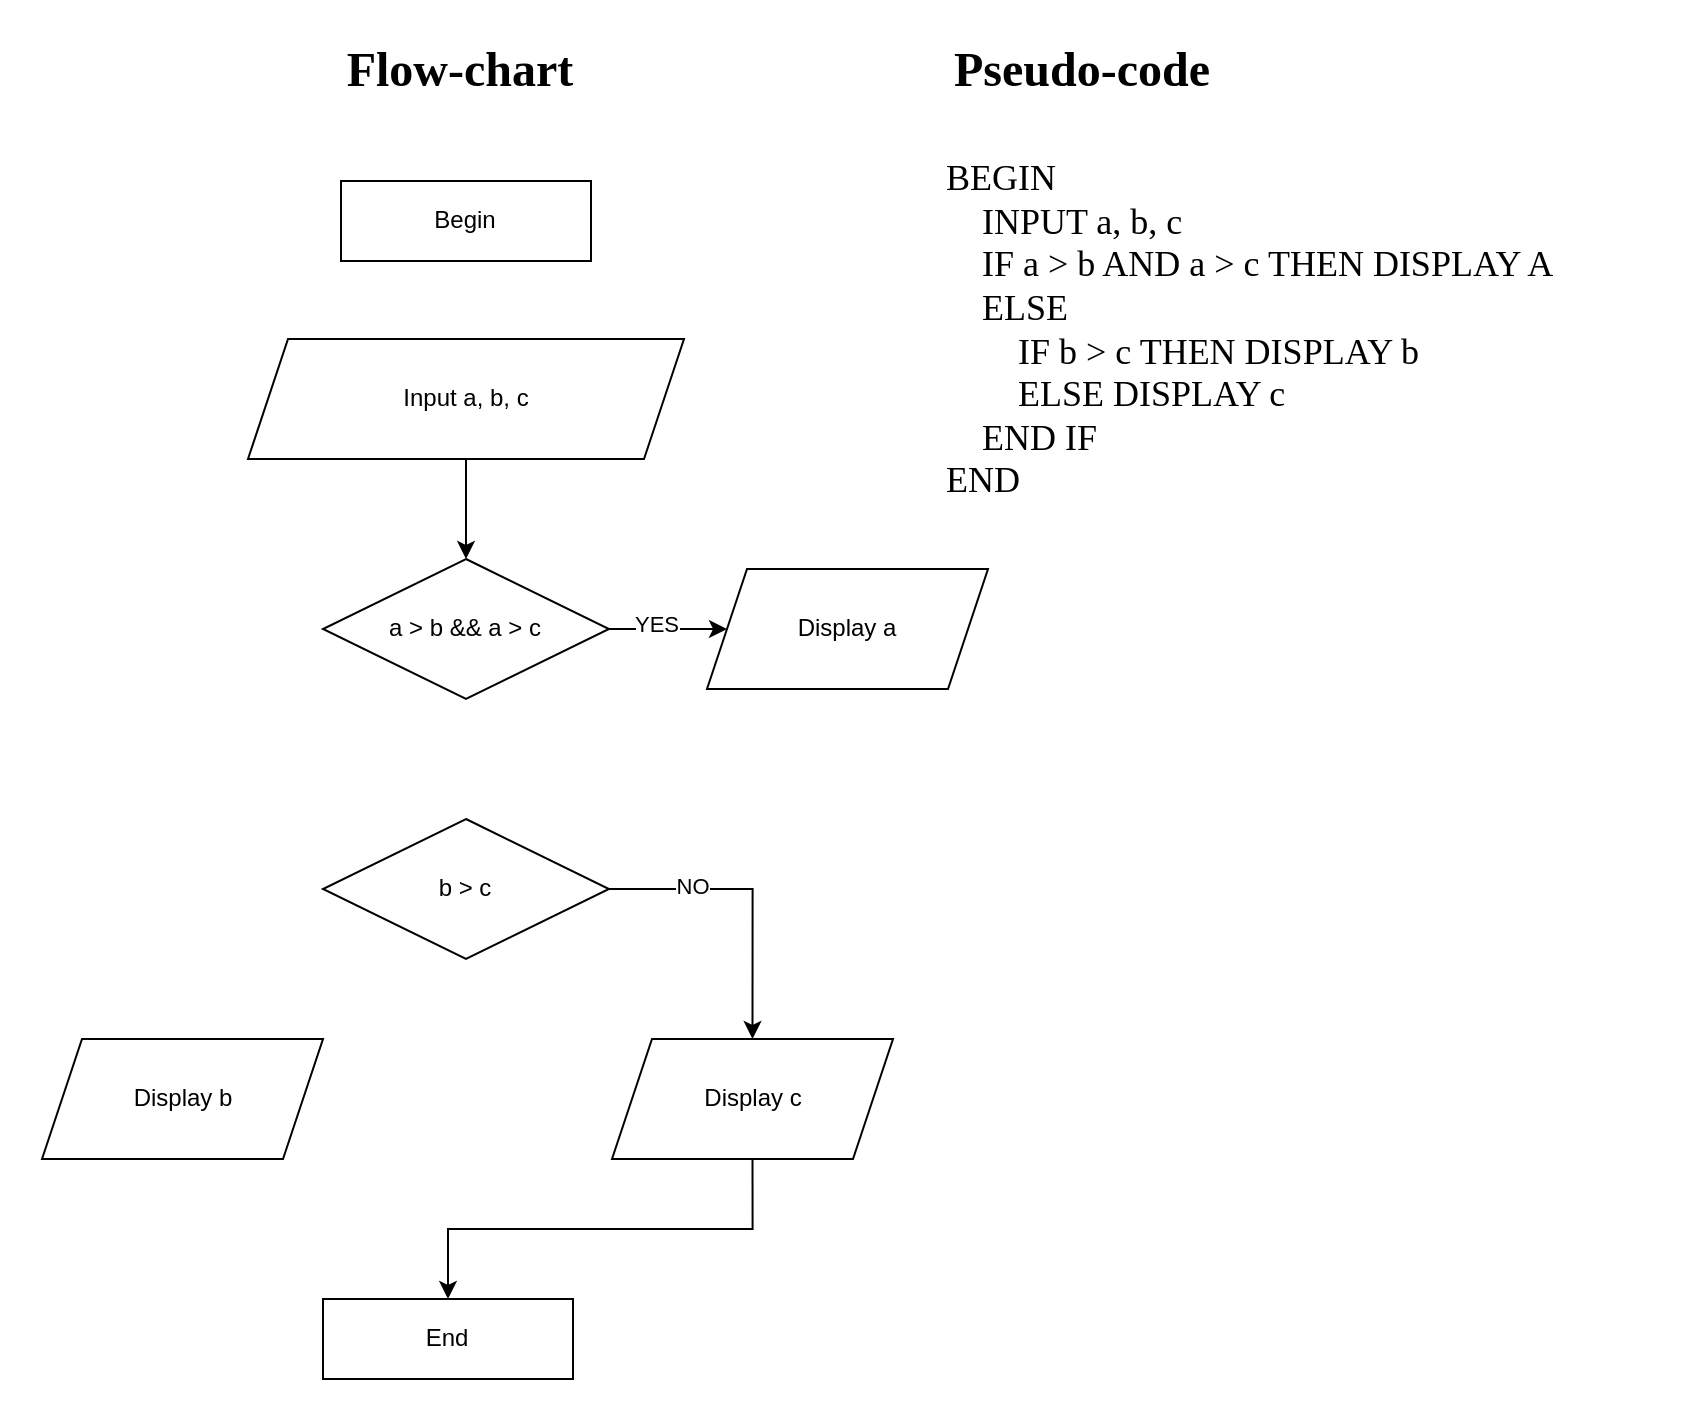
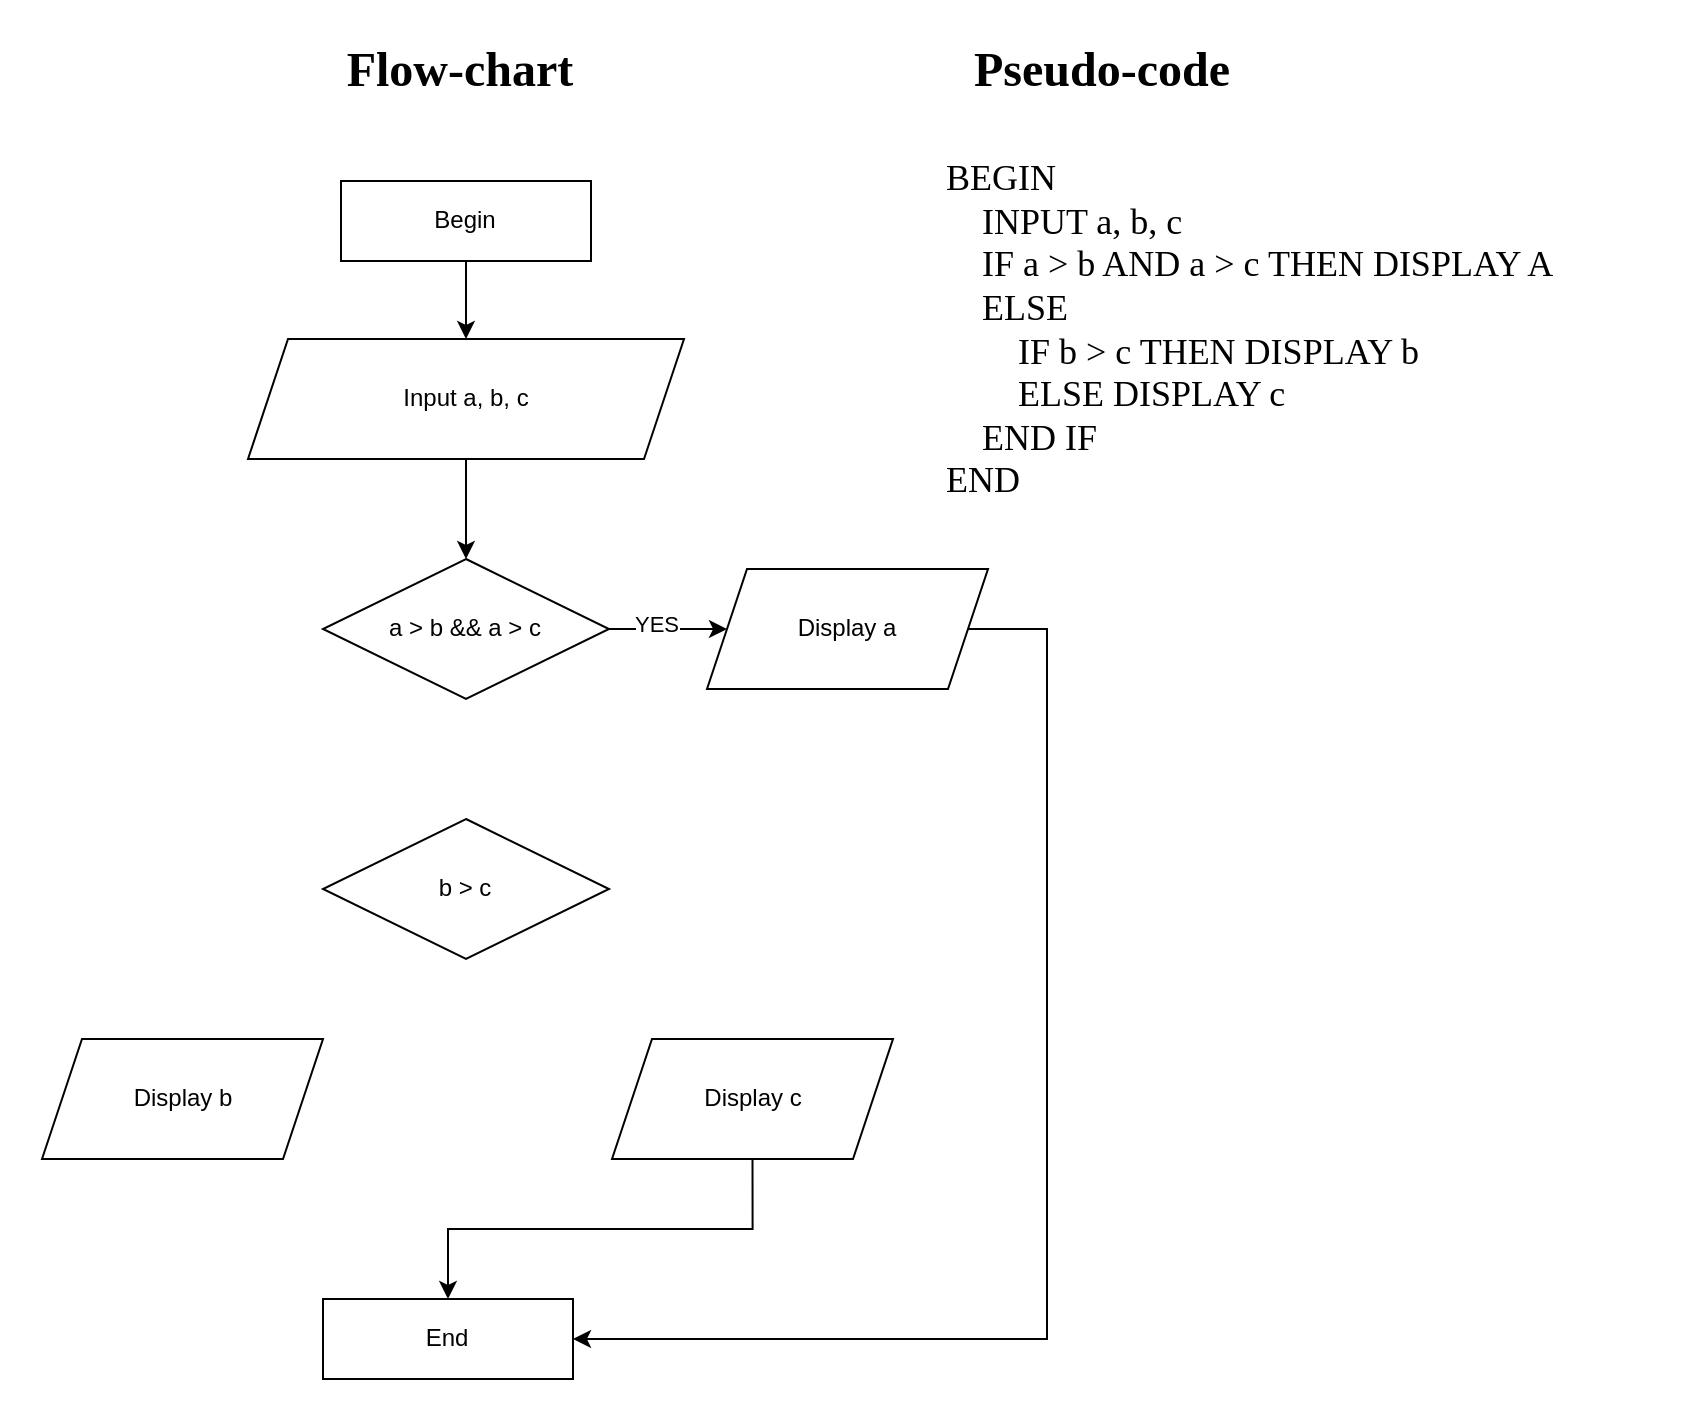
node "Pseudo-code": moved (1083, 71) -> (1103, 71)
edge "Begin" -> "Input a, b, c": added
edge "b > c" -> "Display c": removed, label "NO"
edge "Display a" -> "End": added
